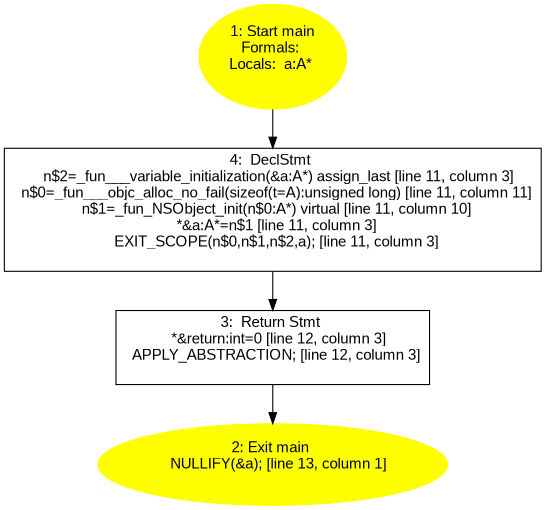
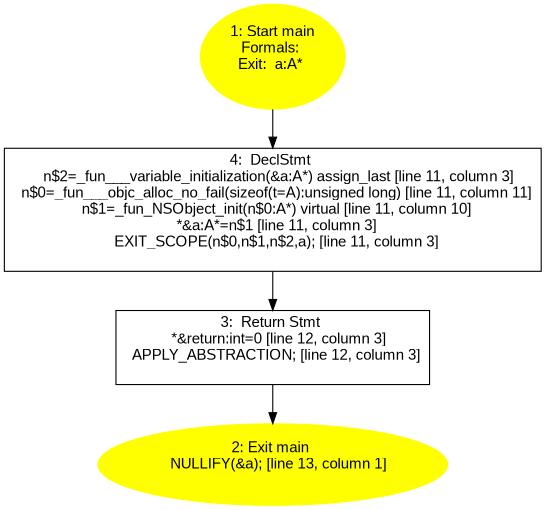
node "1: Start main Formals: Locals:  a:A*": label "1: Start main Formals: Locals:  a:A*" -> "1: Start main Formals: Exit:  a:A*"
